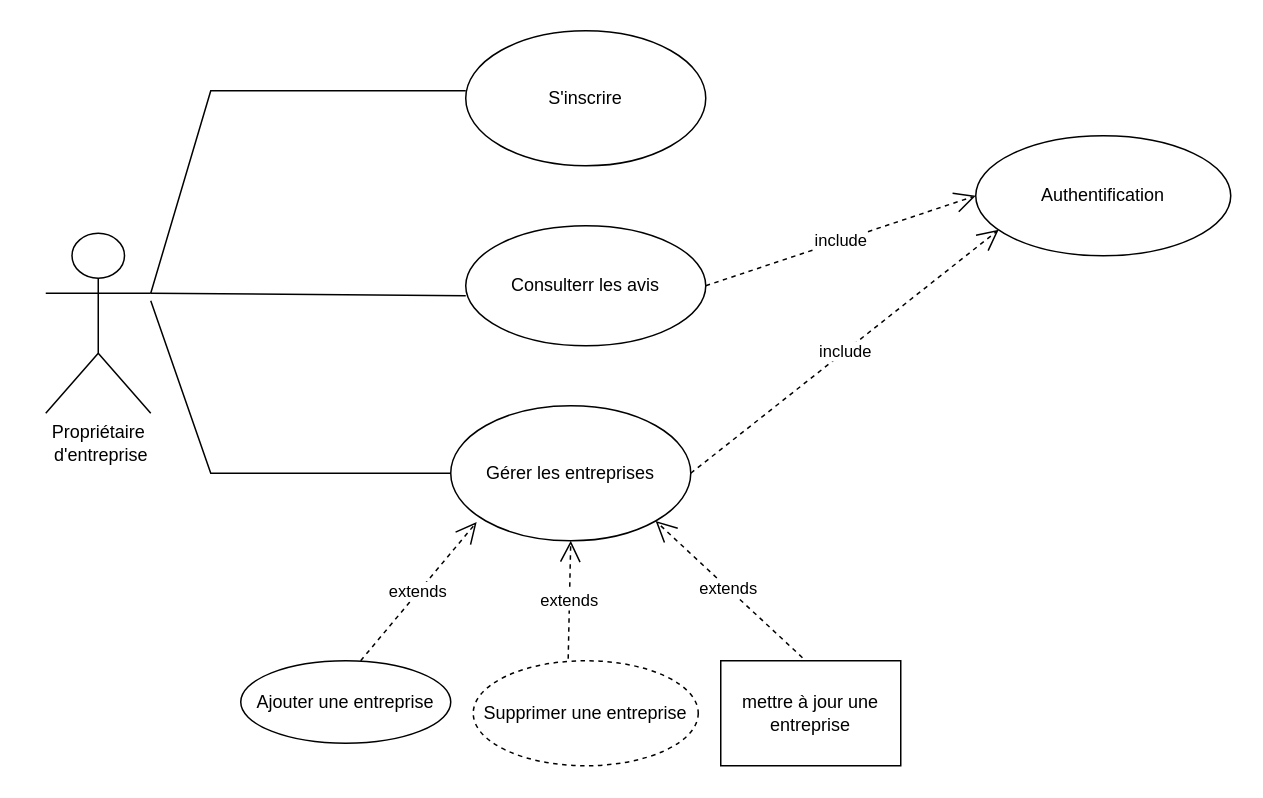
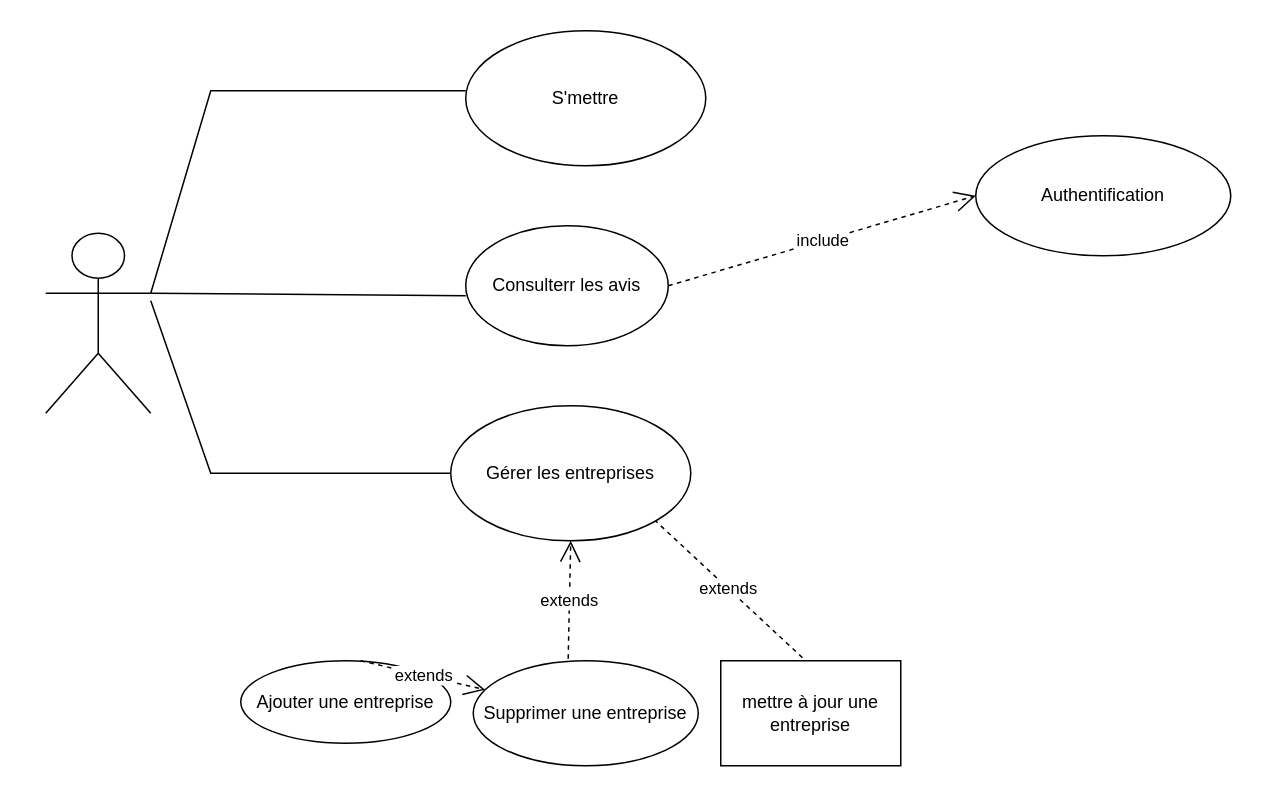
node "S'inscrire": label "S'inscrire" -> "S'mettre"
node "Consulterr les avis": size 240x120 -> 203x120
edge "Gérer les entreprises" -> "Authentification": removed, label "include"
node "Propriétaire d'entreprise": removed
edge "mettre à jour une entreprise" -> "Gérer les entreprises": arrowhead open -> none
edge "Ajouter une entreprise" -> "Gérer les entreprises": now "Ajouter une entreprise" -> "Supprimer une entreprise"
node "Supprimer une entreprise": style dashed -> solid
